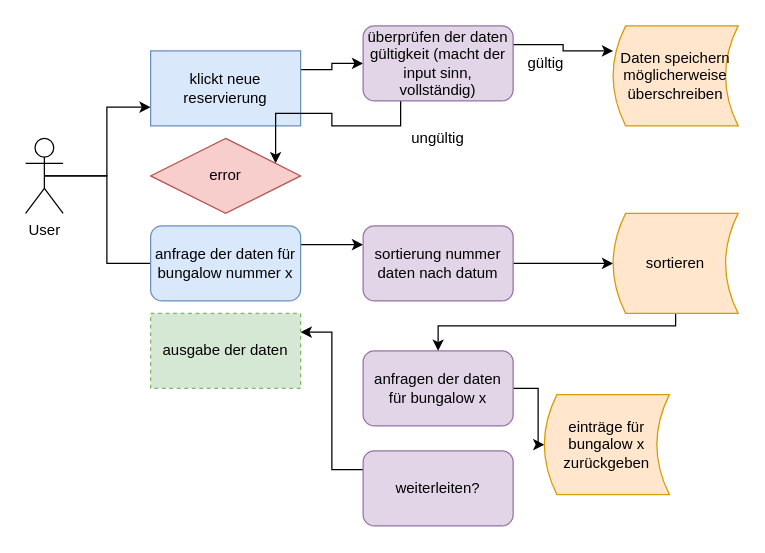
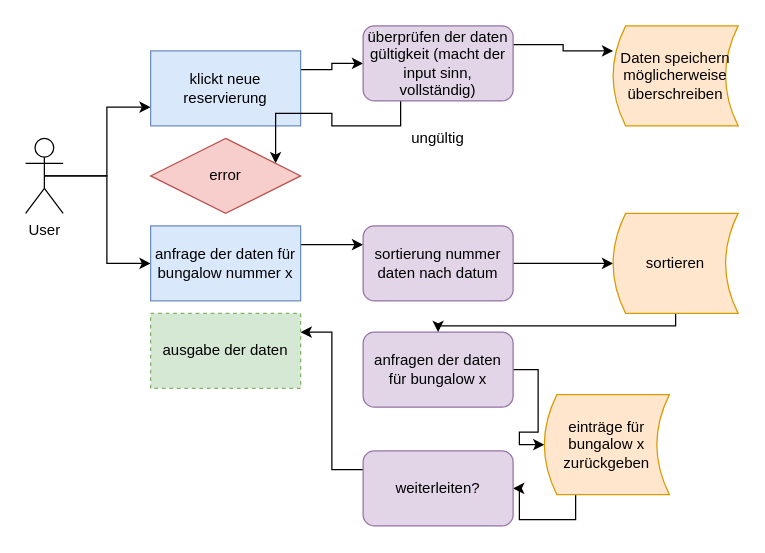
node "gültig": removed
edge "User" -- "anfrage der daten für bungalow nummer x": arrowhead none -> classic
node "anfrage der daten für bungalow nummer x": shape rounded rectangle -> rectangle
node "anfragen der daten für bungalow x": moved (438, 388) -> (438, 369)
edge "einträge für bungalow x zurückgeben" -> "weiterleiten?": added
